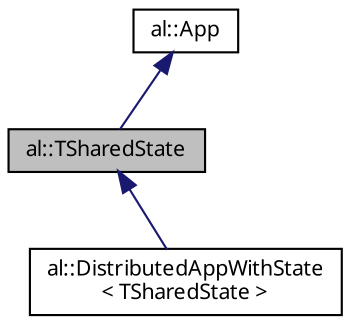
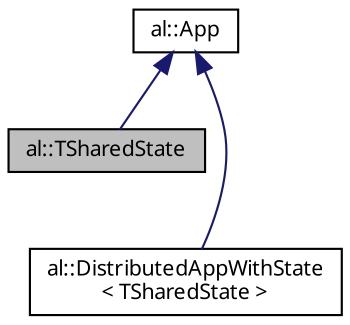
edge "al::DistributedAppWithState < TSharedState >" -> "al::TSharedState": now "al::DistributedAppWithState < TSharedState >" -> "al::App"
